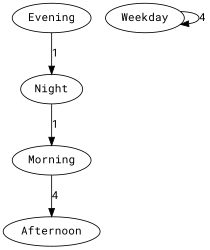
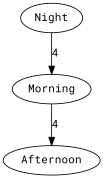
node "Evening": removed
node "Weekday": removed
edge "Night" -> "Morning": label "1" -> "4"
